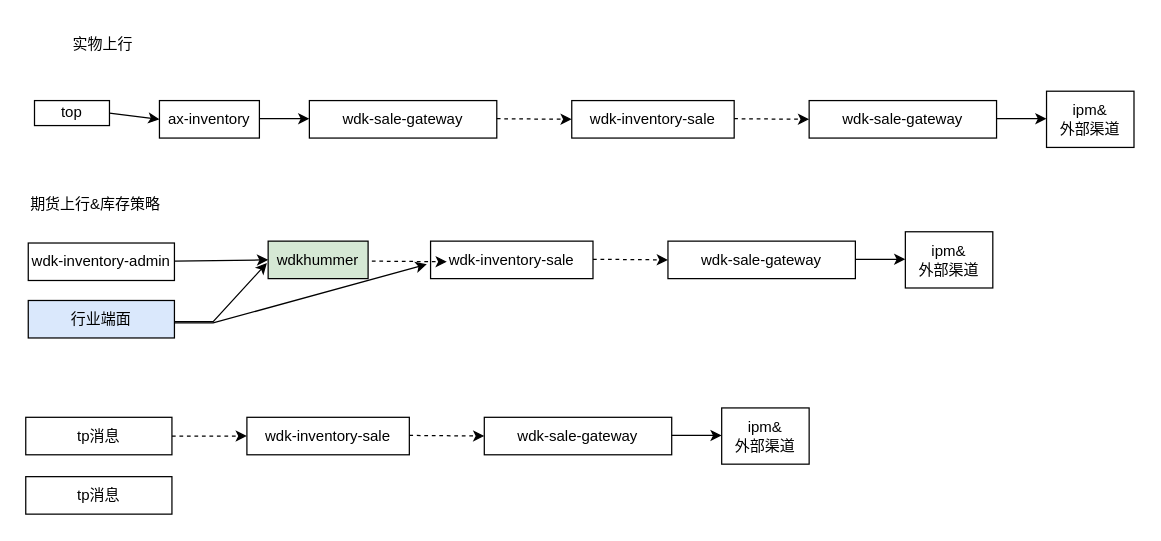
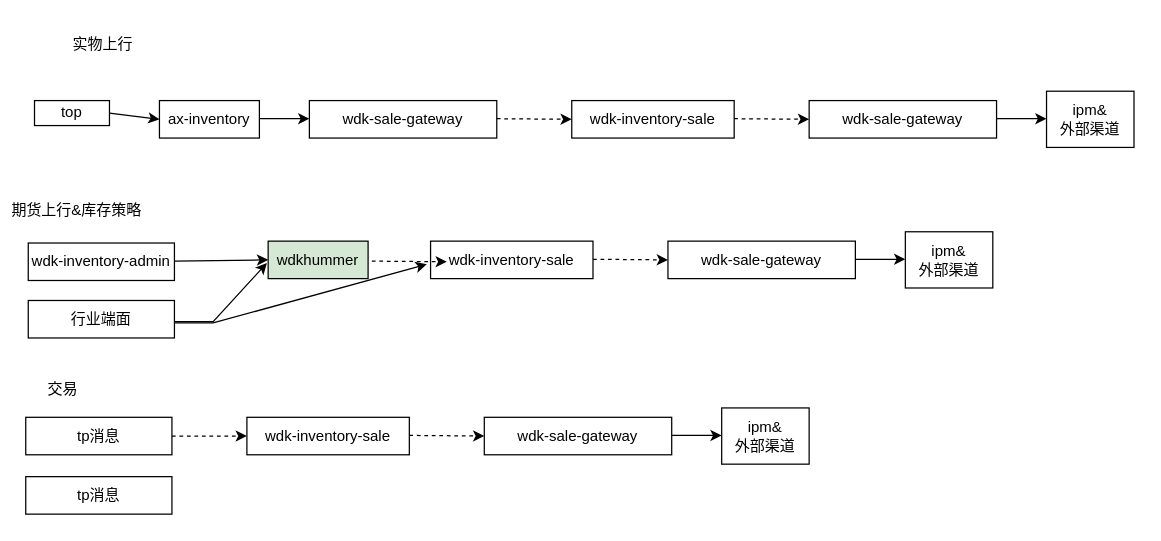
node "期货上行&库存策略": moved (139, 204) -> (120, 211)
node "行业端面": fillcolor #dae8fc -> #ffffff
node "交易": added
